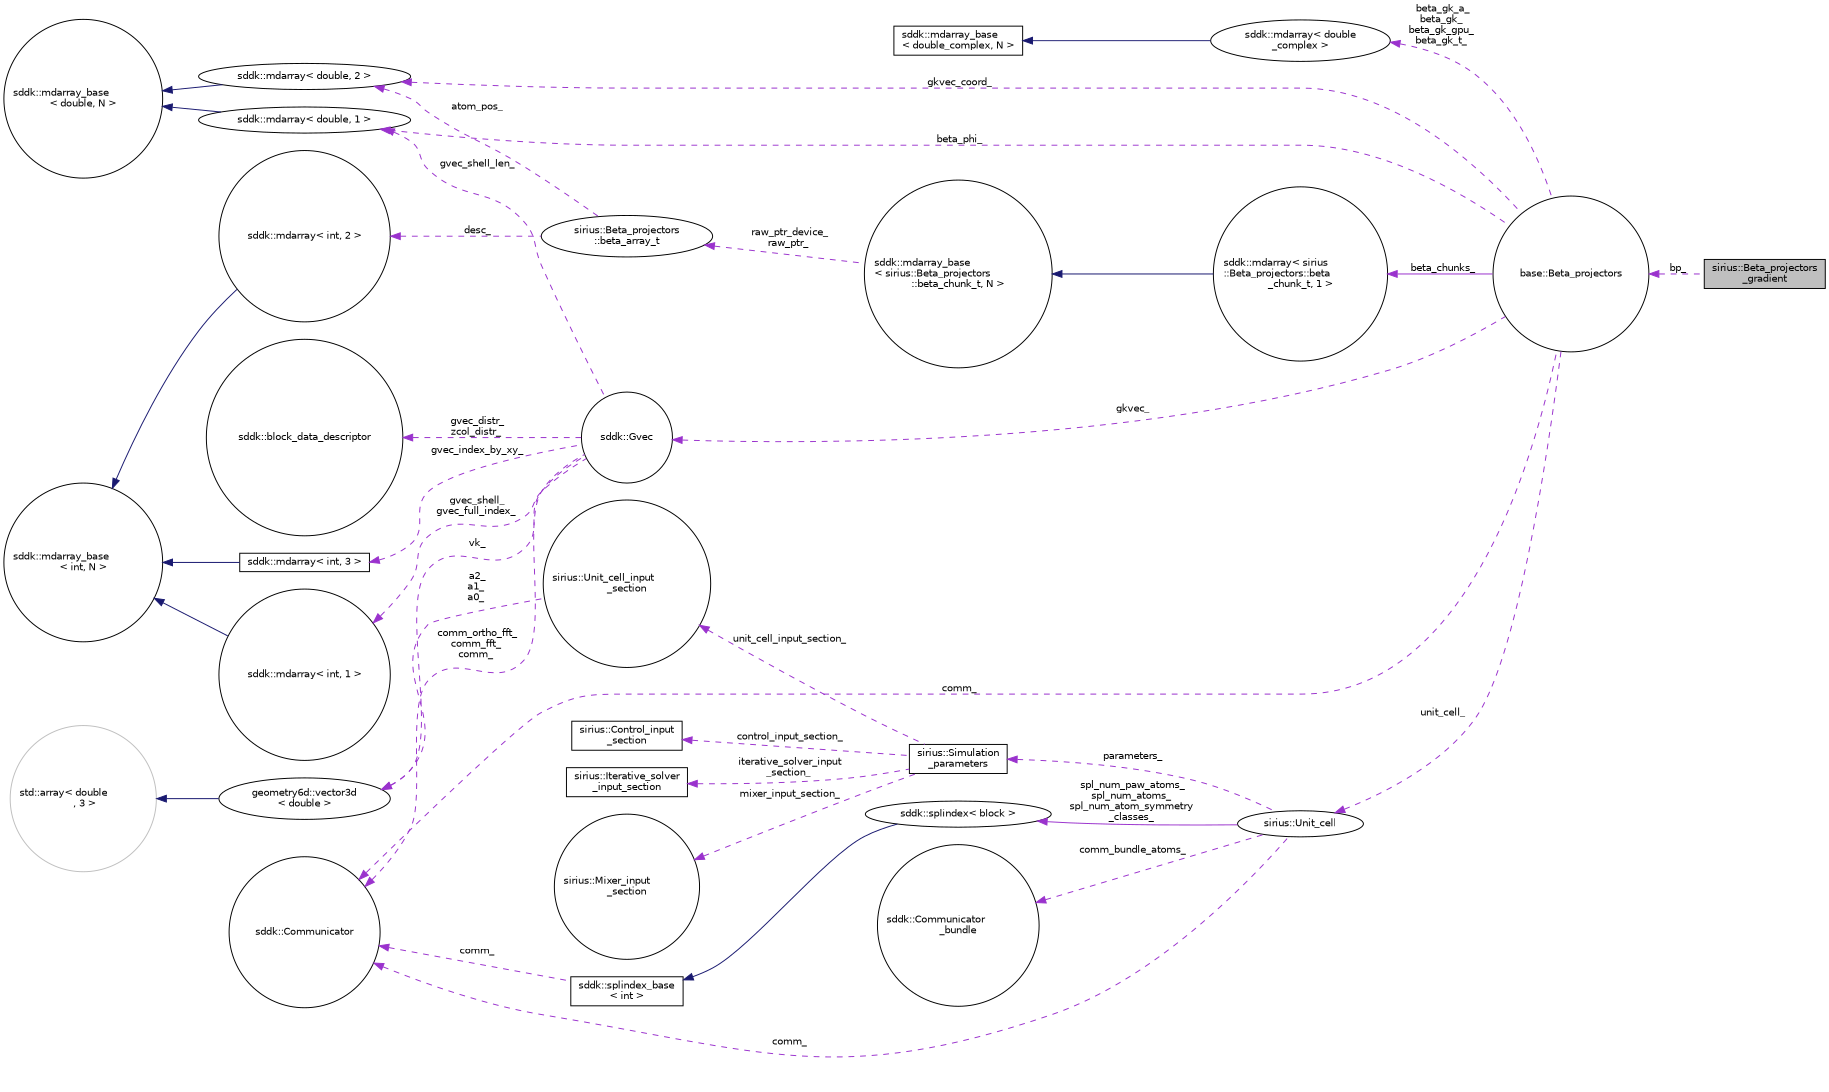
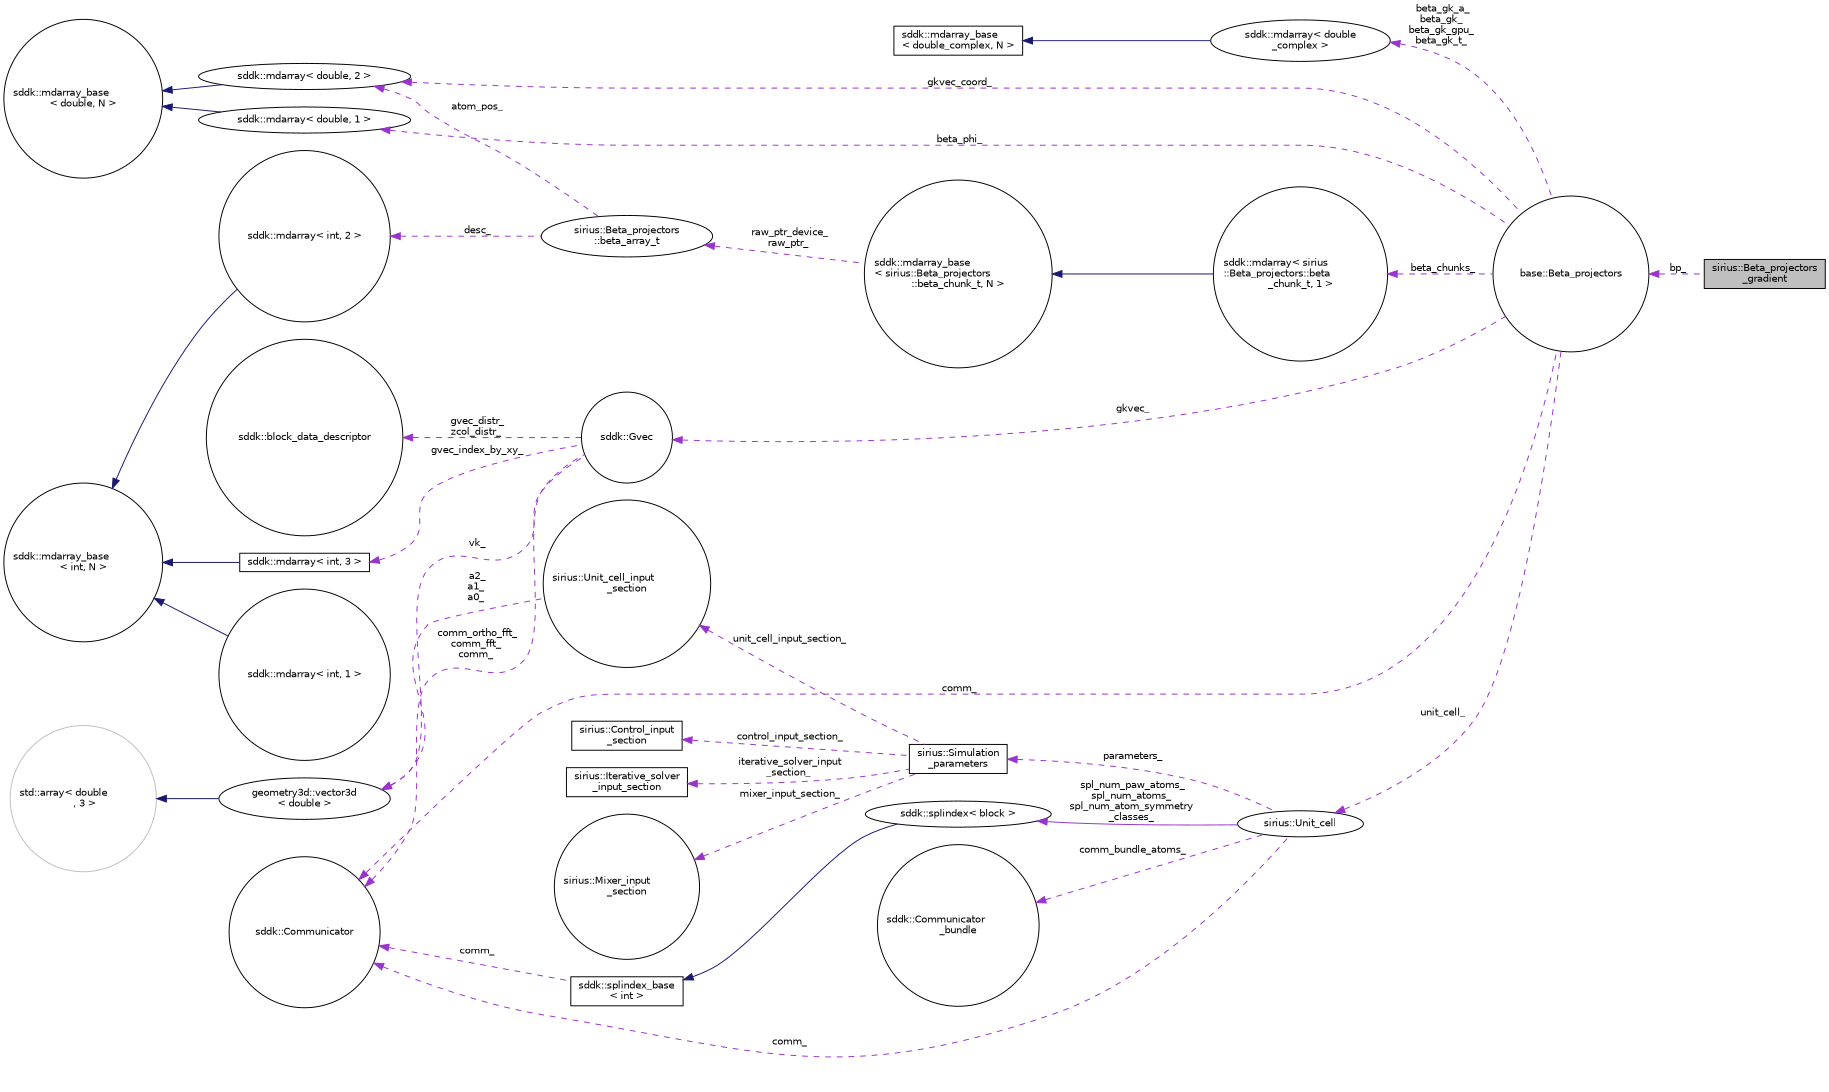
edge "sddk::Gvec" -> "sddk::mdarray< double, 1 >": removed, label "gvec_shell_len_"
edge "base::Beta_projectors" -> "sddk::mdarray< sirius ::Beta_projectors::beta _chunk_t, 1 >": style solid -> dashed
edge "sddk::Gvec" -> "sddk::mdarray< int, 1 >": removed, label "gvec_shell_ gvec_full_index_"
node "geometry6d::vector3d < double >": label "geometry6d::vector3d < double >" -> "geometry3d::vector3d < double >"
